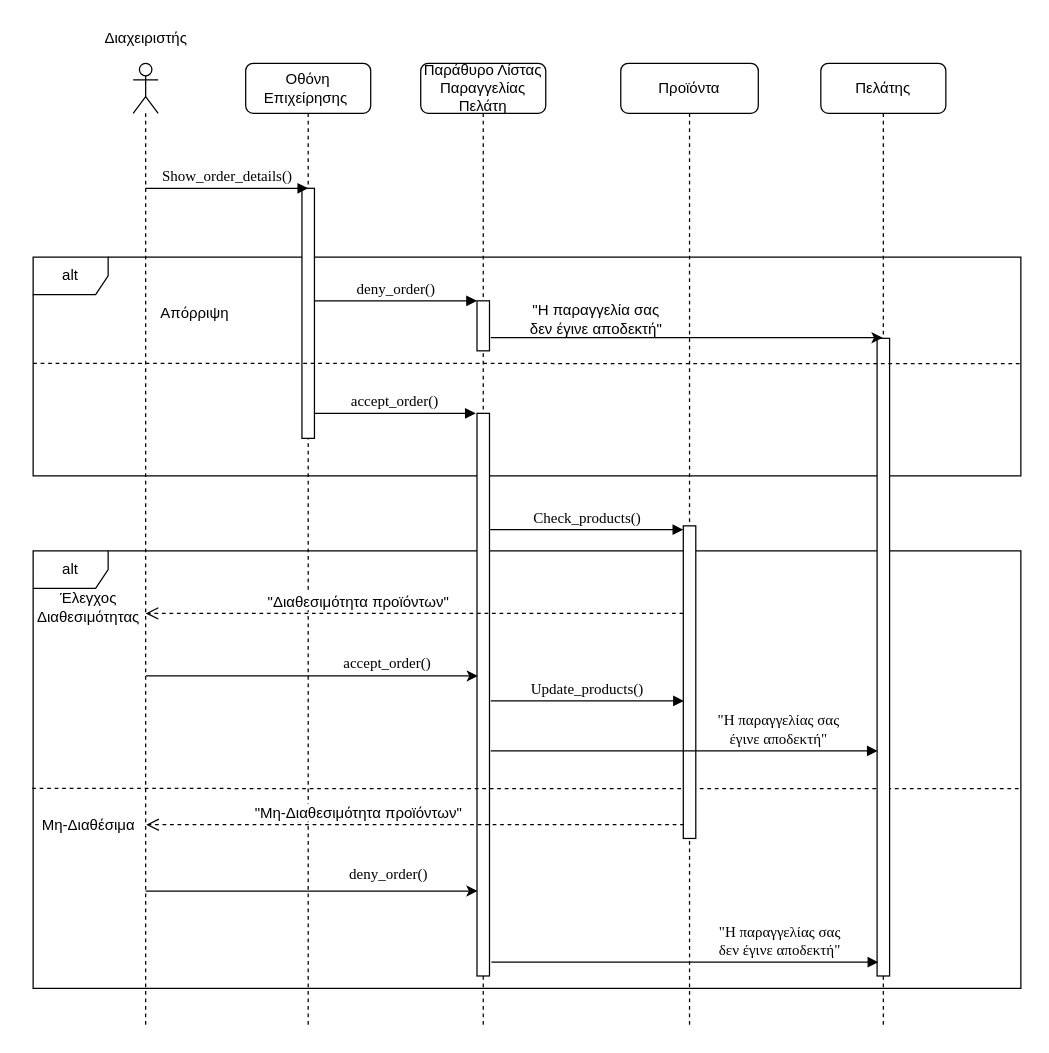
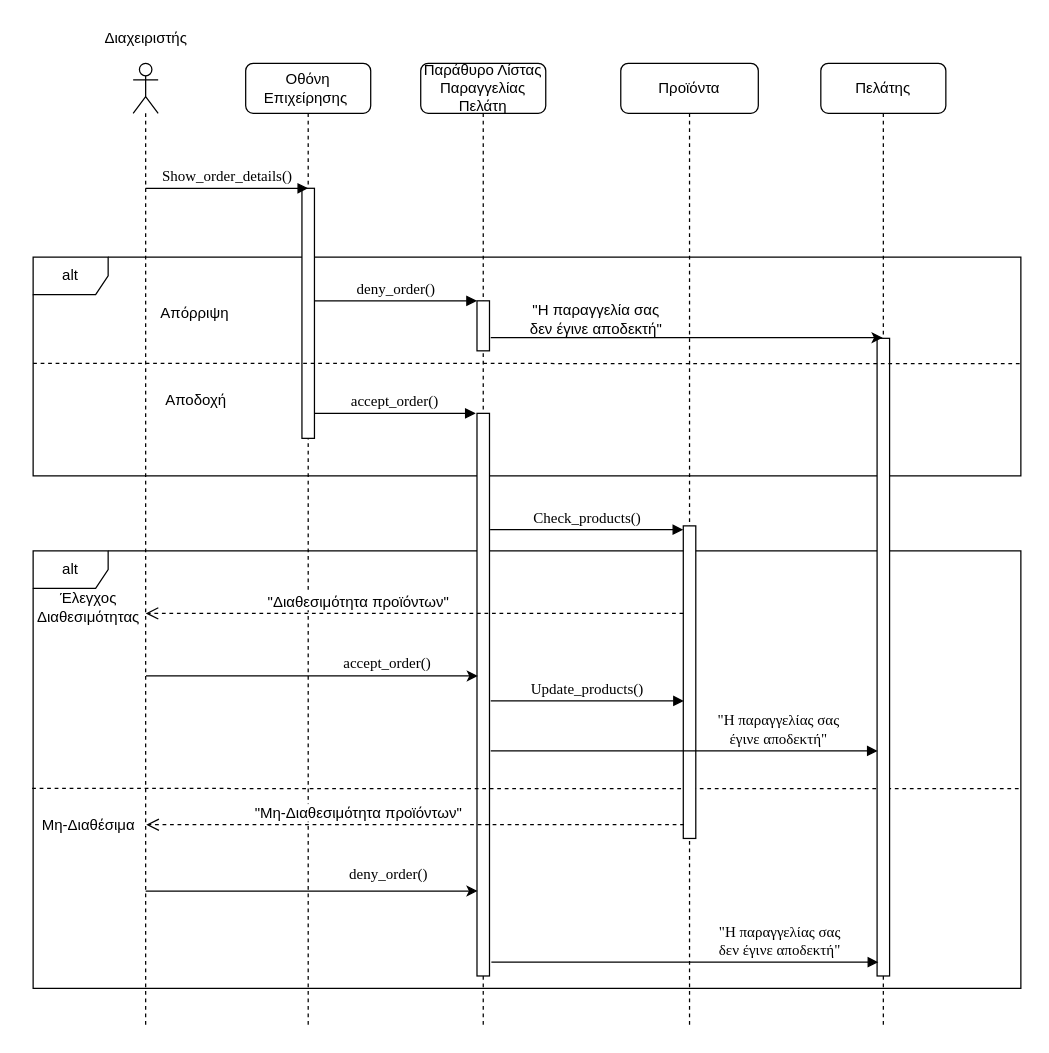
node "Αποδοχή": added
